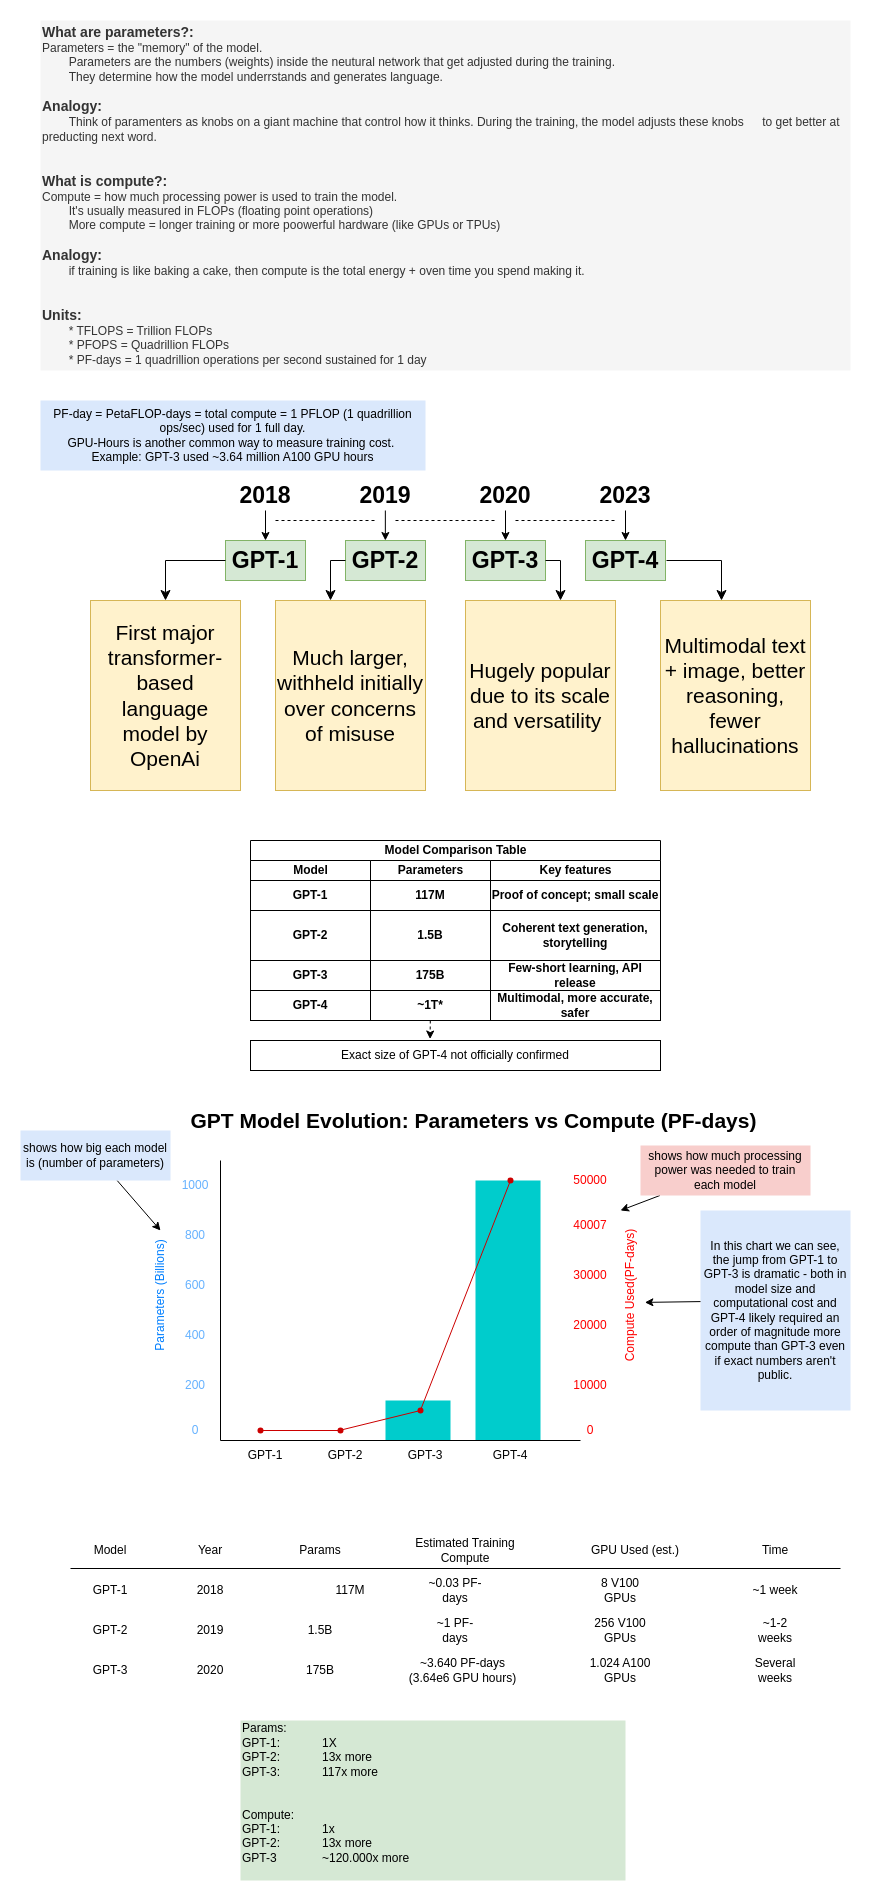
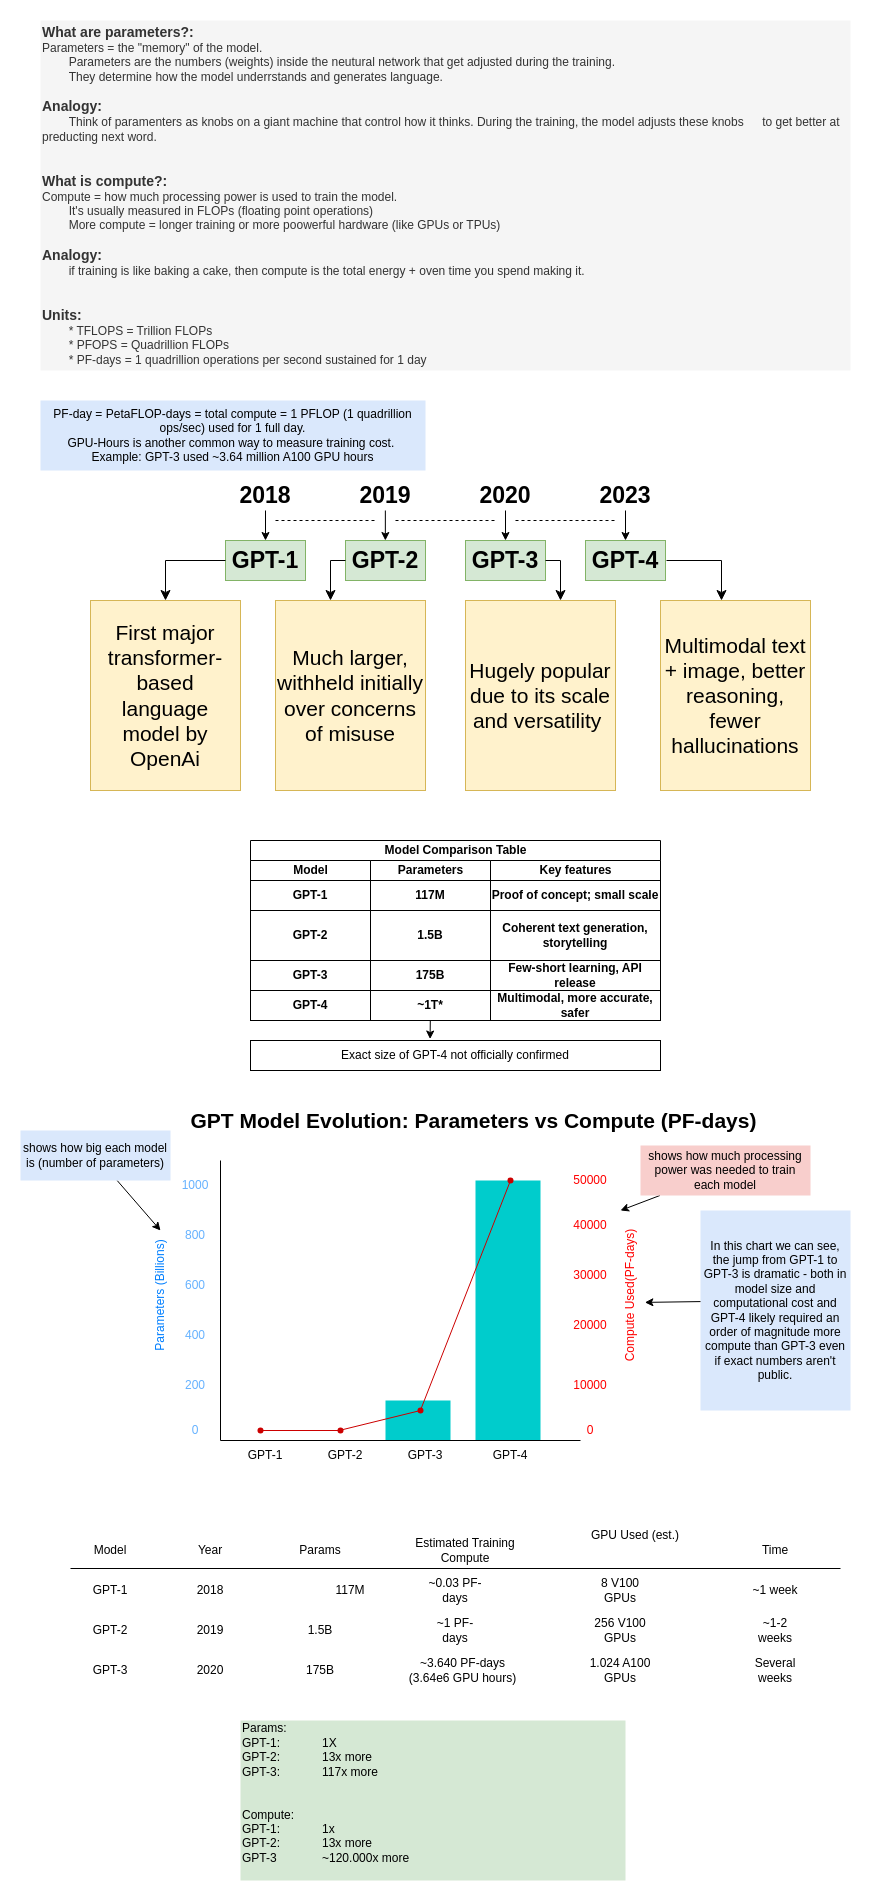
edge "~1T*" -> "Exact size of GPT-4 not officially confirmed": style dashed -> solid
node "40007": label "40007" -> "40000"
node "GPU Used (est.)": moved (636, 1551) -> (636, 1536)
